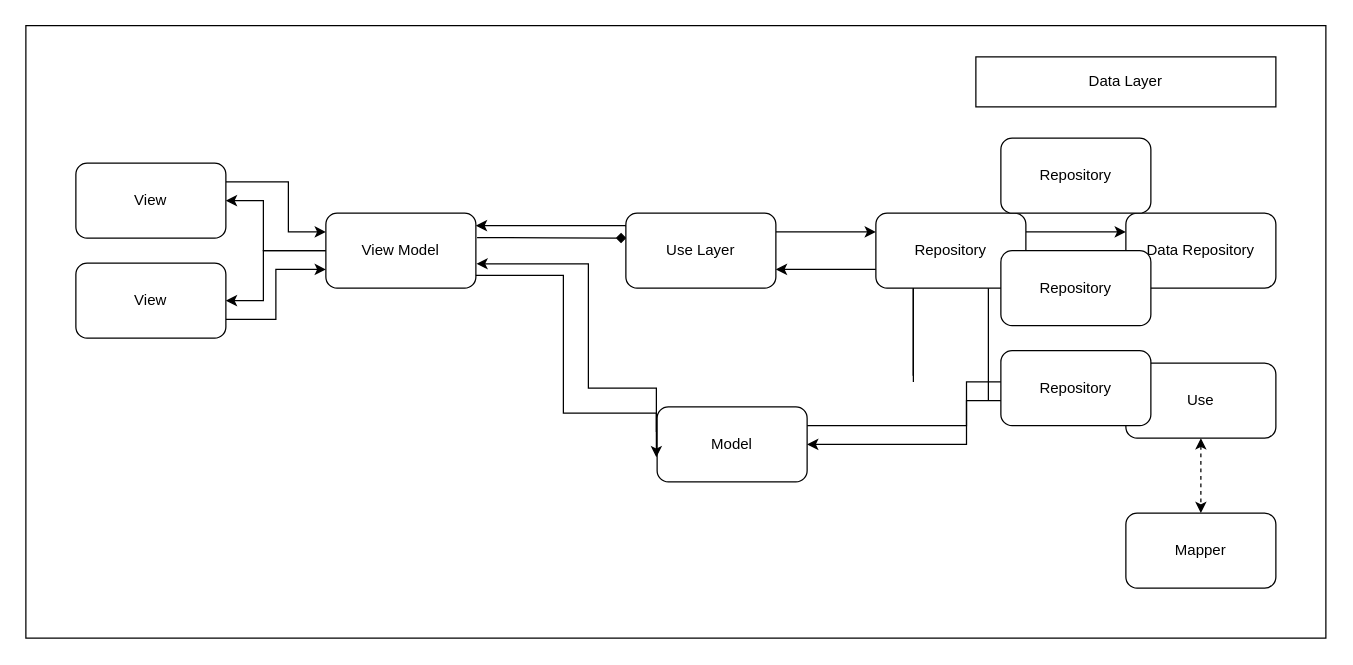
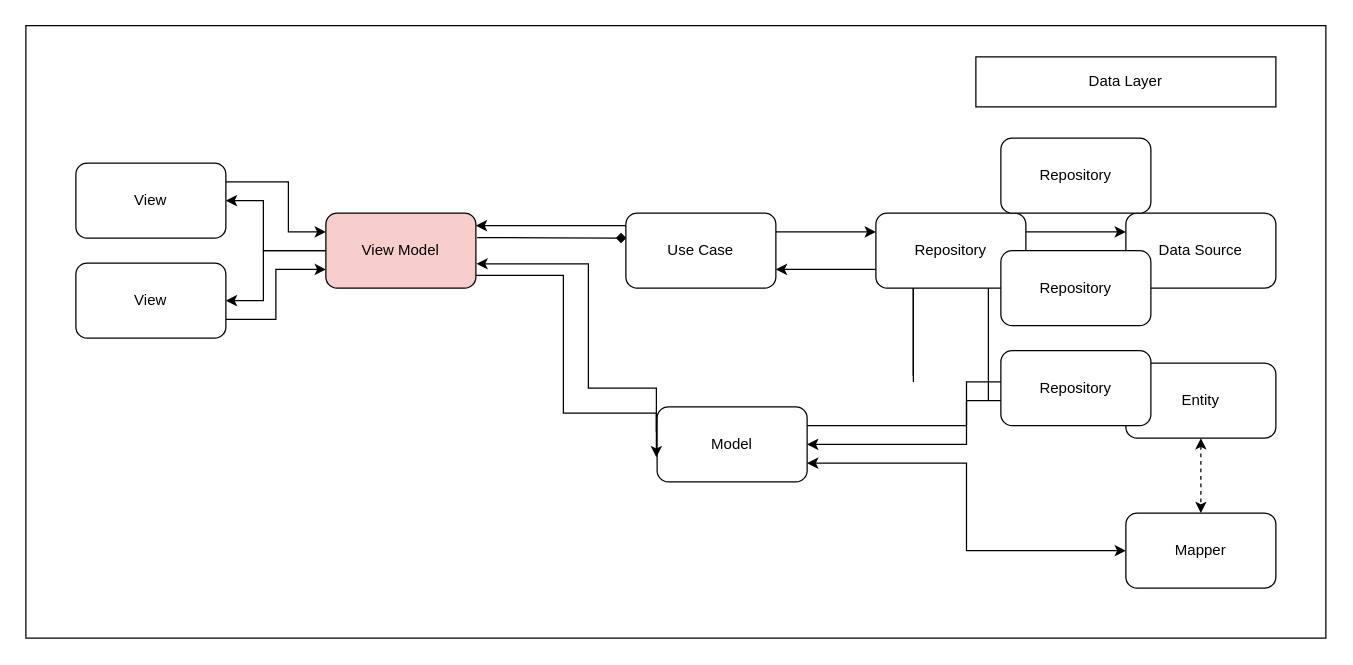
node "View Model": fillcolor #ffffff -> #f8cecc
node "Use Layer": label "Use Layer" -> "Use Case"
node "Data Repository": label "Data Repository" -> "Data Source"
node "Use": label "Use" -> "Entity"
edge "Model" -- "Mapper": added
